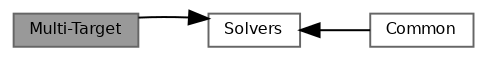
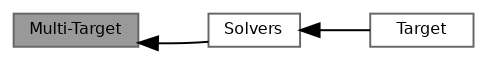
edge "Multi-Target" -> "Solvers": reversed
node "Common": label "Common" -> "Target"
